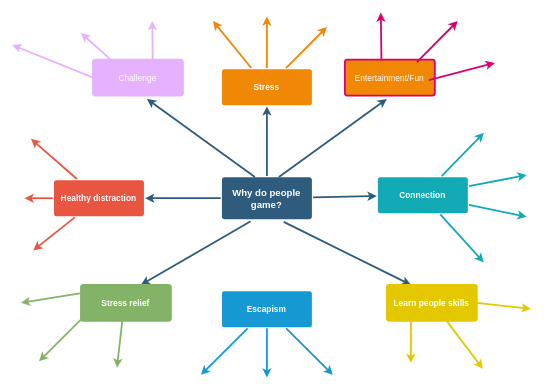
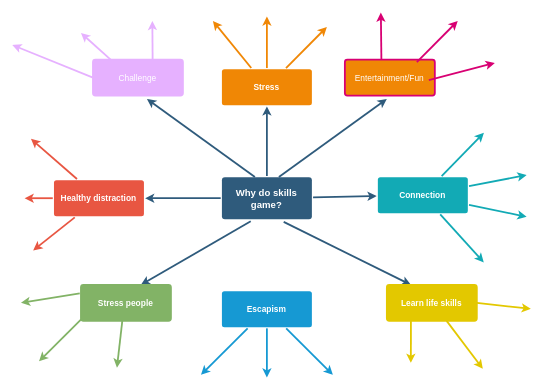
node "Why do people game?": label "Why do people game?" -> "Why do skills game?"
node "Stress relief": label "Stress relief" -> "Stress people"
node "Learn people skills": label "Learn people skills" -> "Learn life skills"
